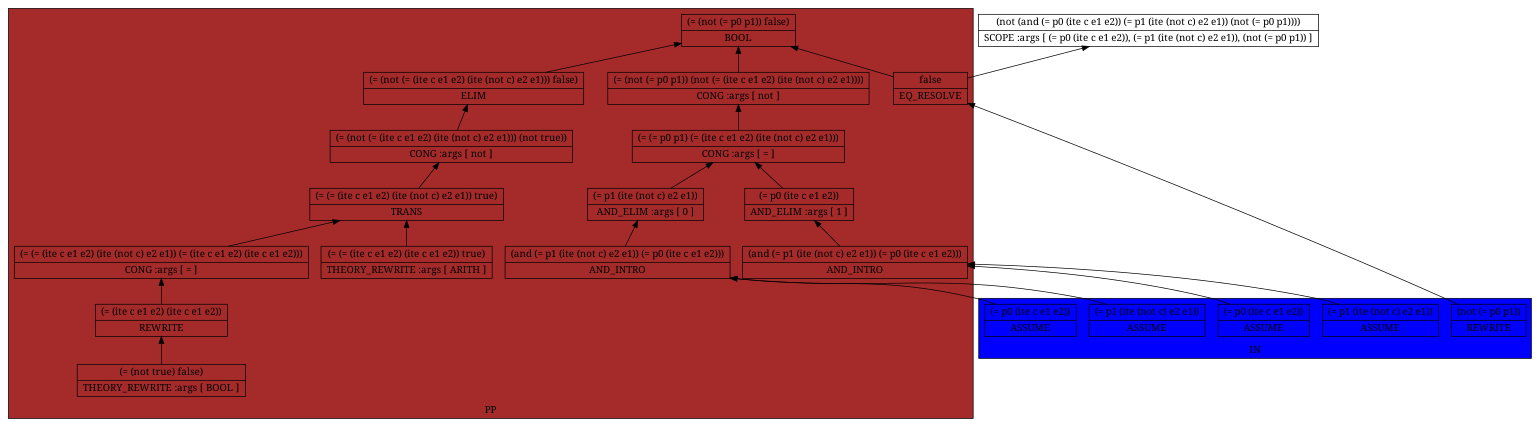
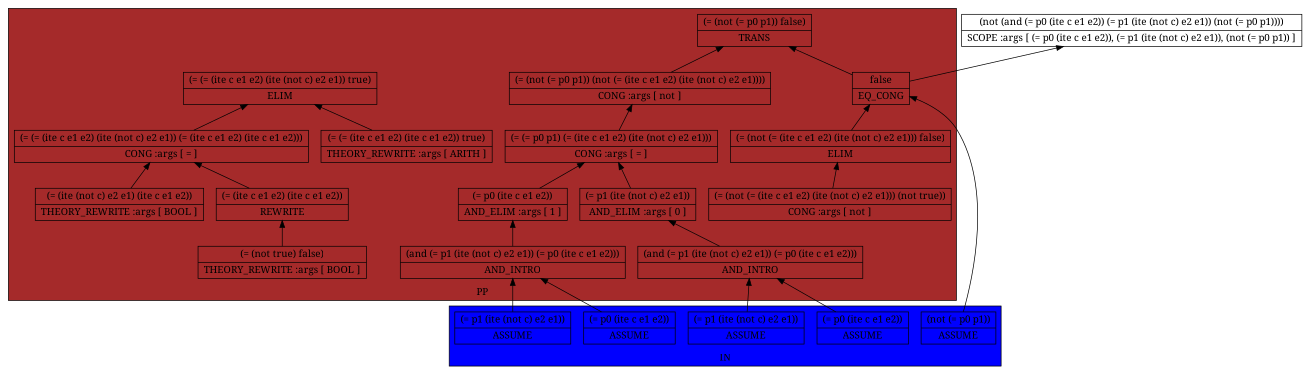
node "(= (not (= p0 p1)) false)": text "BOOL" -> "TRANS"
edge "(= (not (= (ite c e1 e2) (ite (not c) e2 e1))) false)" -> "(= (not (= p0 p1)) false)": now "(= (not (= (ite c e1 e2) (ite (not c) e2 e1))) false)" -> "false"
node "false": text "EQ_RESOLVE" -> "EQ_CONG"
edge "(= (= (ite c e1 e2) (ite (not c) e2 e1)) true)" -> "(= (not (= (ite c e1 e2) (ite (not c) e2 e1))) (not true))": removed
node "(= (ite (not c) e2 e1) (ite c e1 e2))": added
node "(= (= (ite c e1 e2) (ite (not c) e2 e1)) true)": text "TRANS" -> "ELIM"
node "(not (= p0 p1))": text "REWRITE" -> "ASSUME"
